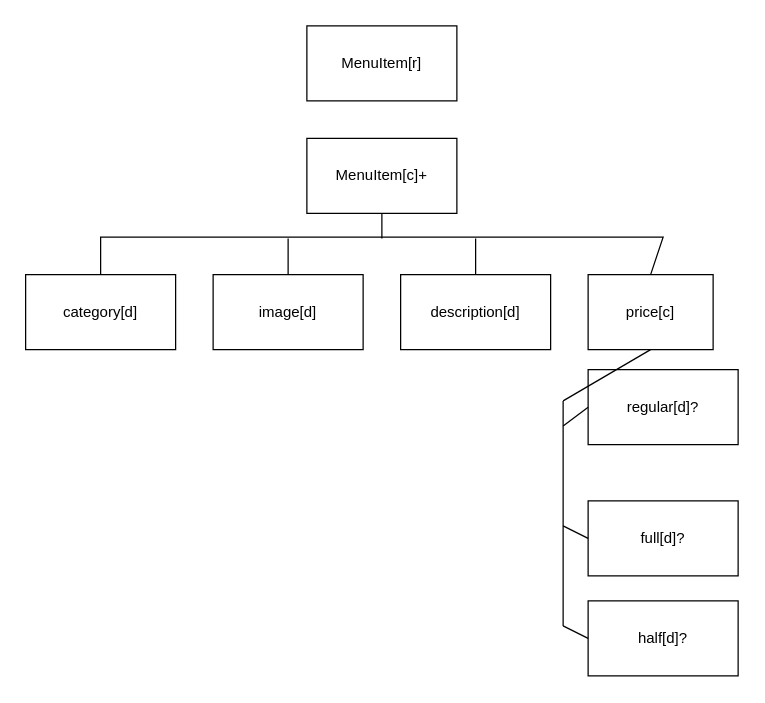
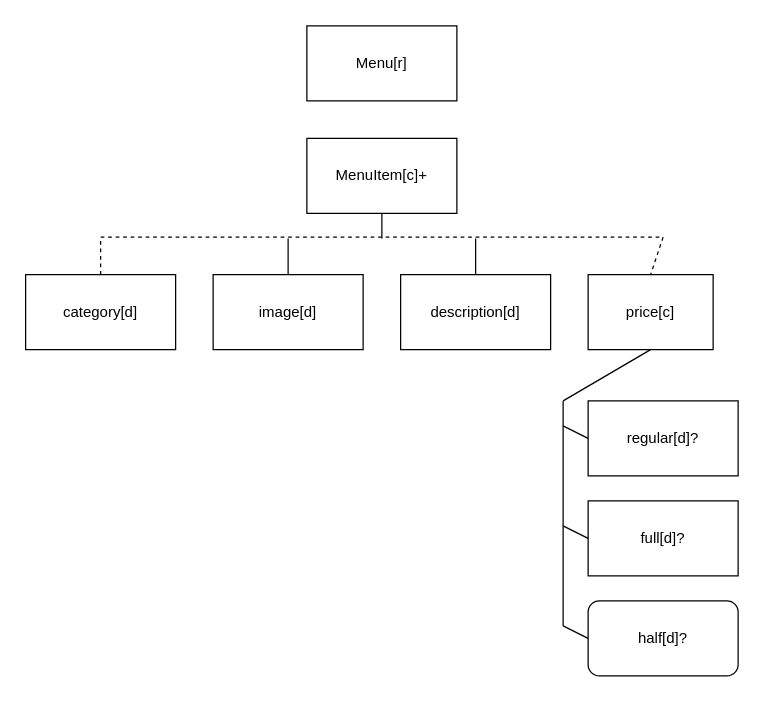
node "MenuItem[r]": label "MenuItem[r]" -> "Menu[r]"
edge "category[d]" -- "price[c]": style solid -> dashed
node "regular[d]?": moved (663, 407) -> (663, 438)
node "half[d]?": shape rectangle -> rounded rectangle
